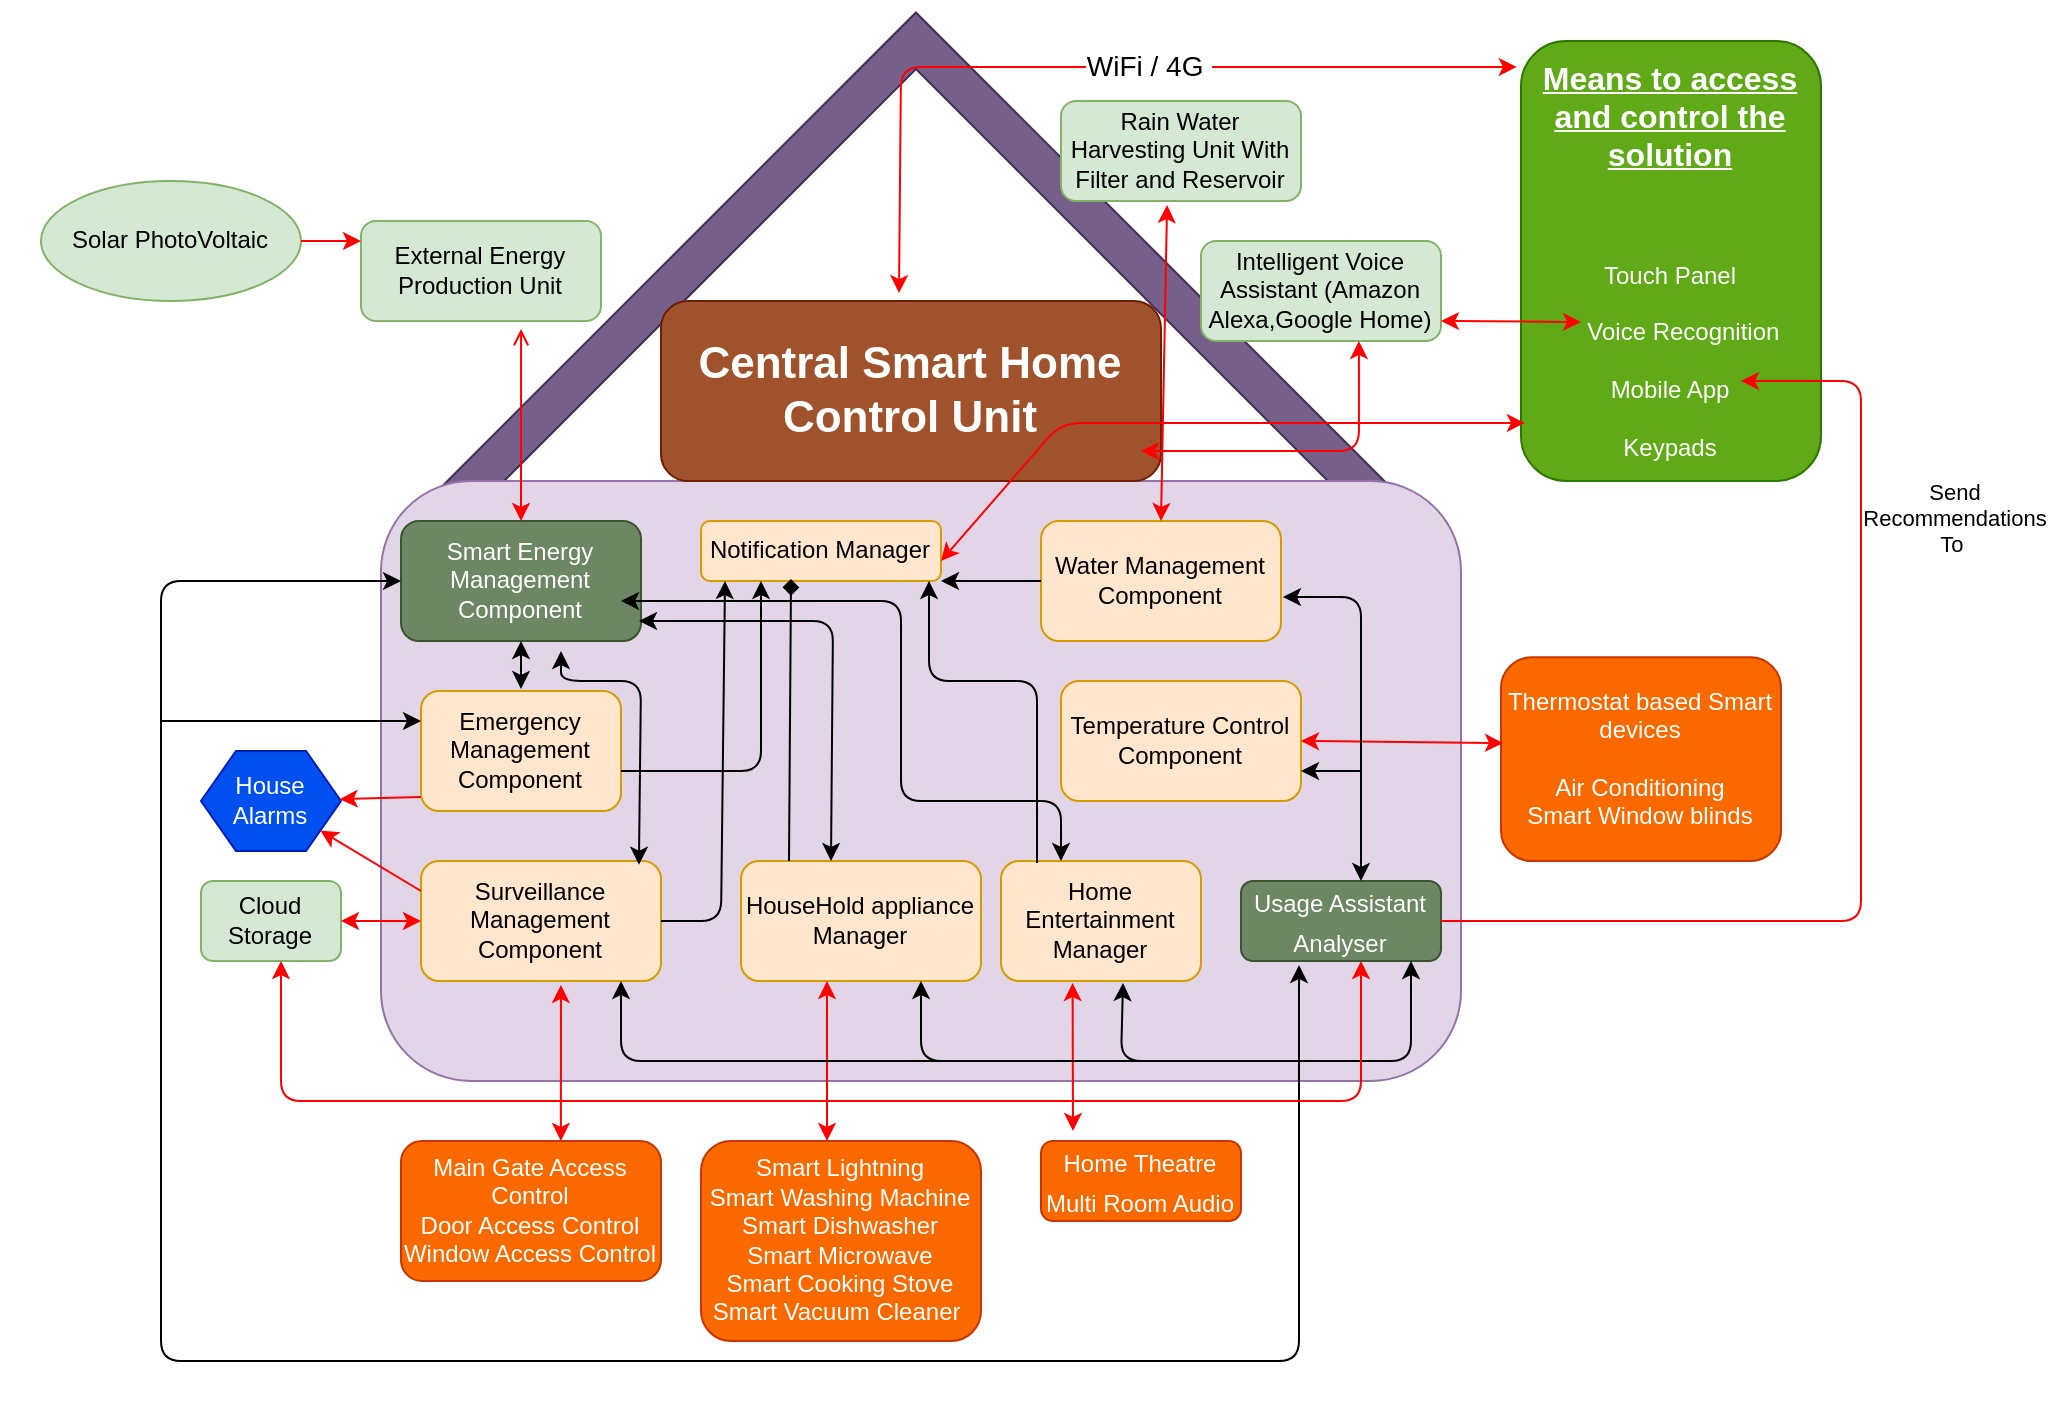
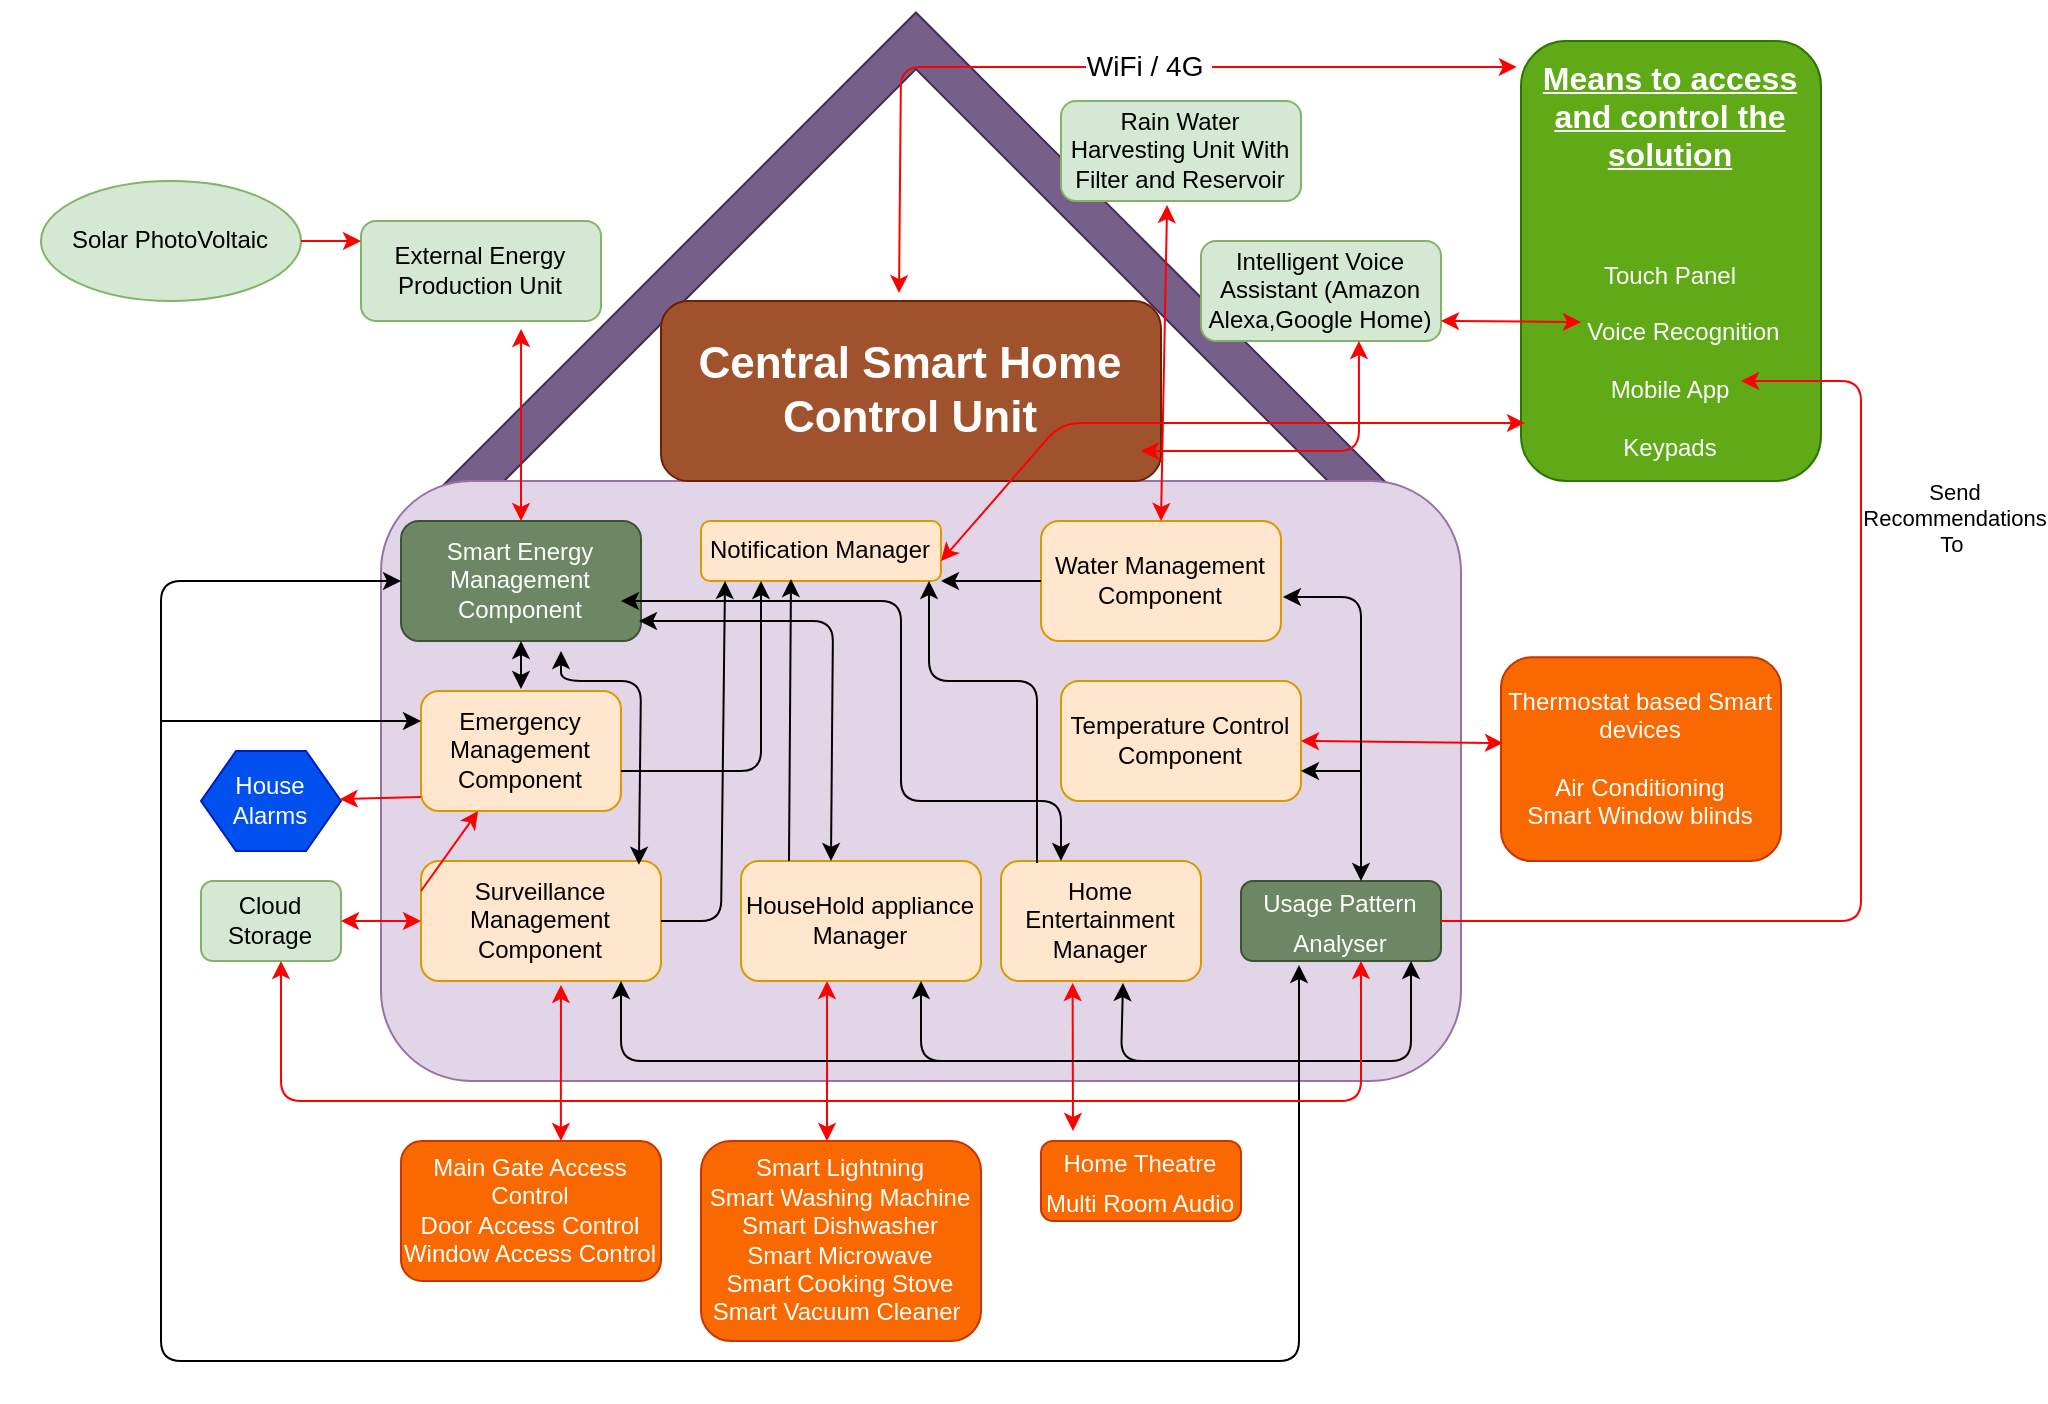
edge "External Energy Production Unit" -- "Smart Energy Management Component": arrowhead open -> classic
edge "HouseHold appliance Manager" -> "Notification Manager": arrowhead diamond -> classic
edge "Surveillance Management Component" -> "House Alarms": now "Surveillance Management Component" -> "Emergency Management Component"
node "Usage Assistant Analyser": label "Usage Assistant Analyser" -> "Usage Pattern Analyser"
